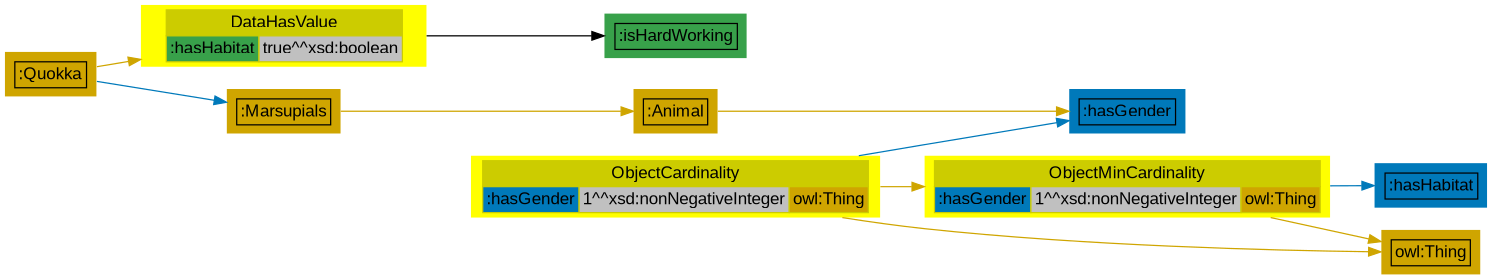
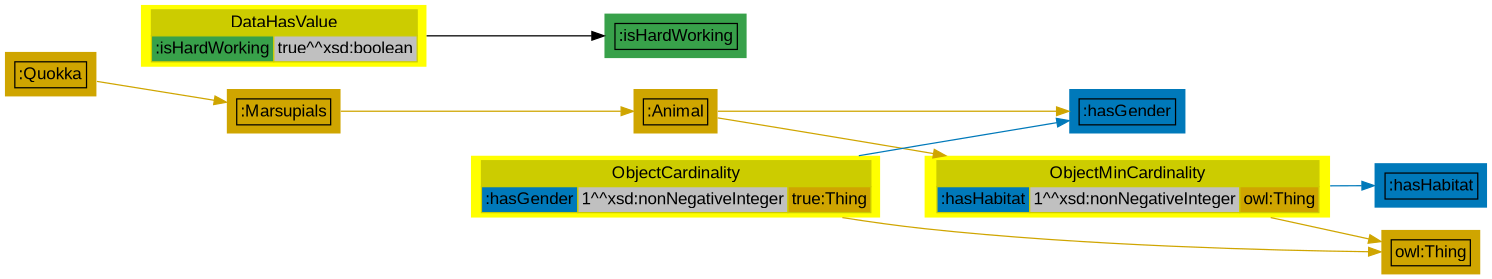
node "DataHasValue": text ":hasHabitat" -> ":isHardWorking"
edge ":Quokka" -> "DataHasValue": removed
edge ":Quokka" -> ":Marsupials": color #0079ba -> #cfa500
edge "ObjectCardinality" -> "ObjectMinCardinality": now ":Animal" -> "ObjectMinCardinality"
node "ObjectCardinality": text "owl:Thing" -> "true:Thing"
node "ObjectMinCardinality": text ":hasGender" -> ":hasHabitat"
